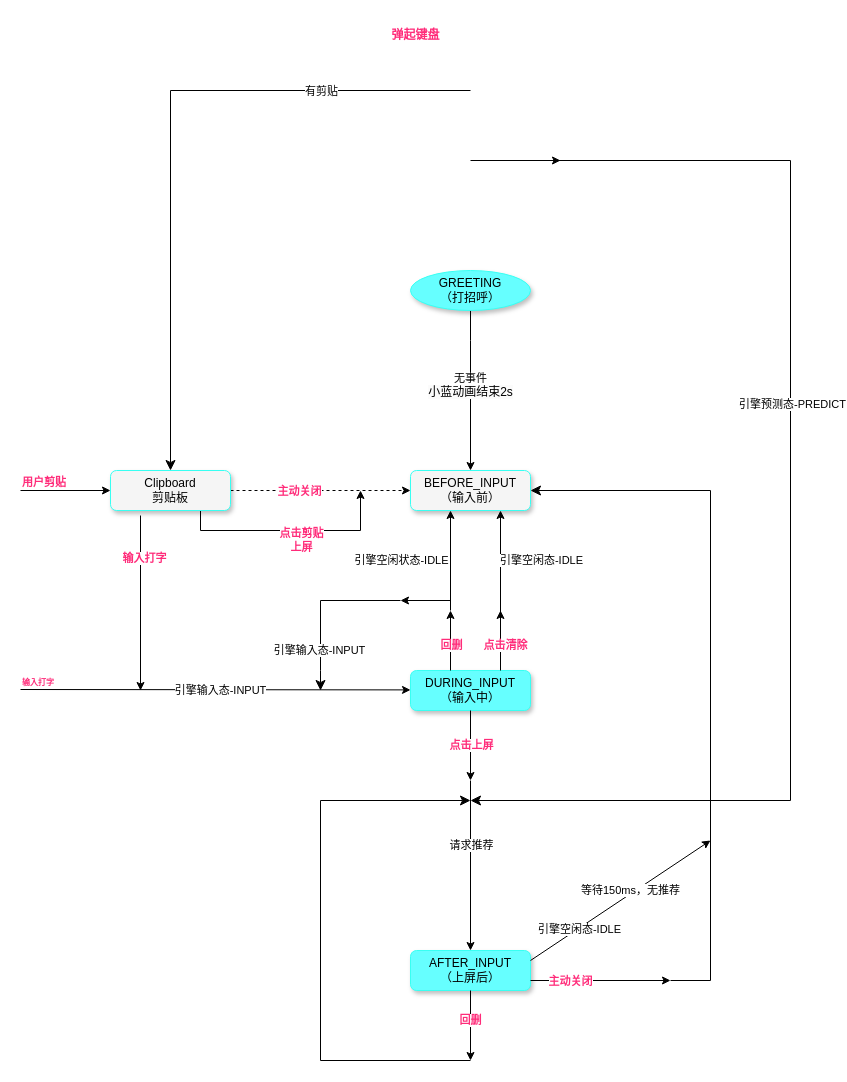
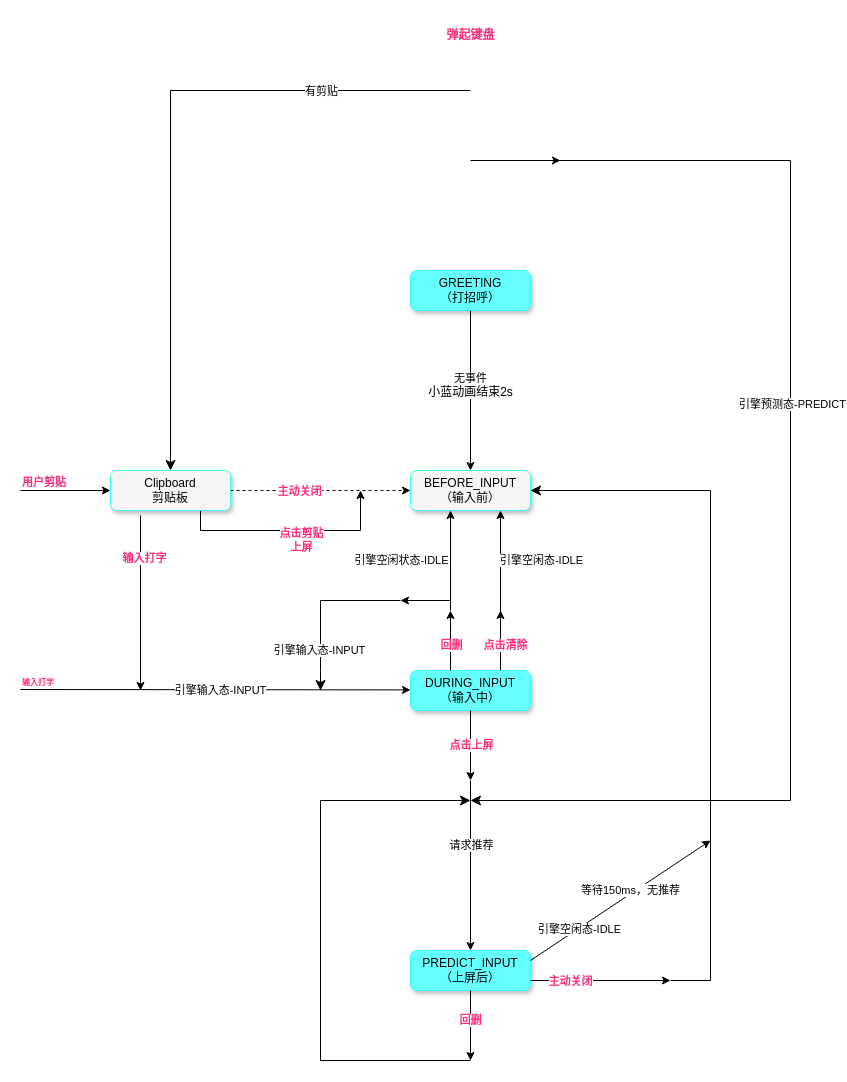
node "弹起键盘": moved (416, 36) -> (471, 36)
node "GREETING （打招呼）": shape ellipse -> rounded rectangle
node "AFTER_INPUT （上屏后）": label "AFTER_INPUT （上屏后）" -> "PREDICT_INPUT （上屏后）"
